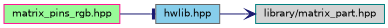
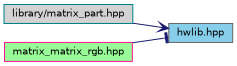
node "matrix_pins_rgb.hpp": label "matrix_pins_rgb.hpp" -> "matrix_matrix_rgb.hpp"
edge "hwlib.hpp" -> "library/matrix_part.hpp": reversed
